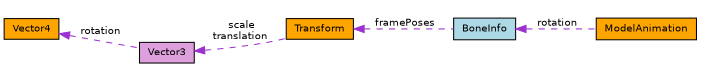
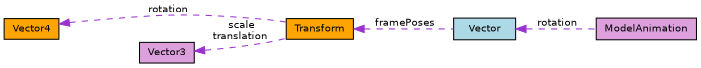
node "BoneInfo": label "BoneInfo" -> "Vector"
node "ModelAnimation": fillcolor orange -> plum
edge "Vector3" -> "Vector4": now "Transform" -> "Vector4"
